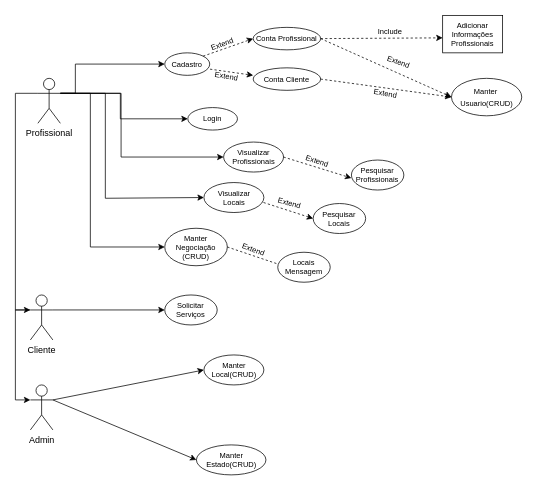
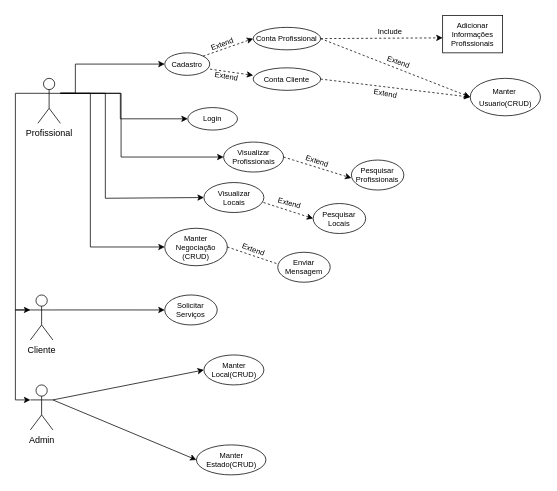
node "Manter Usuario(CRUD)": moved (487, 97) -> (506, 97)
node "Locais Mensagem": label "Locais Mensagem" -> "Enviar Mensagem"
